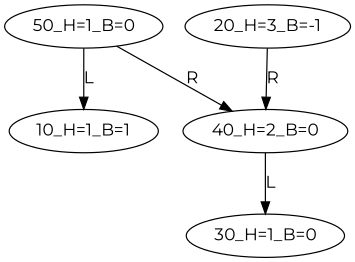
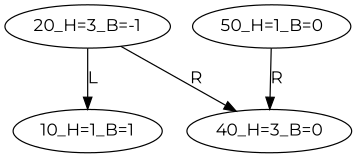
edge "50_H=1_B=0" -> "10_H=1_B=1": now "20_H=3_B=-1" -> "10_H=1_B=1"
node "40_H=2_B=0": label "40_H=2_B=0" -> "40_H=3_B=0"
node "30_H=1_B=0": removed
